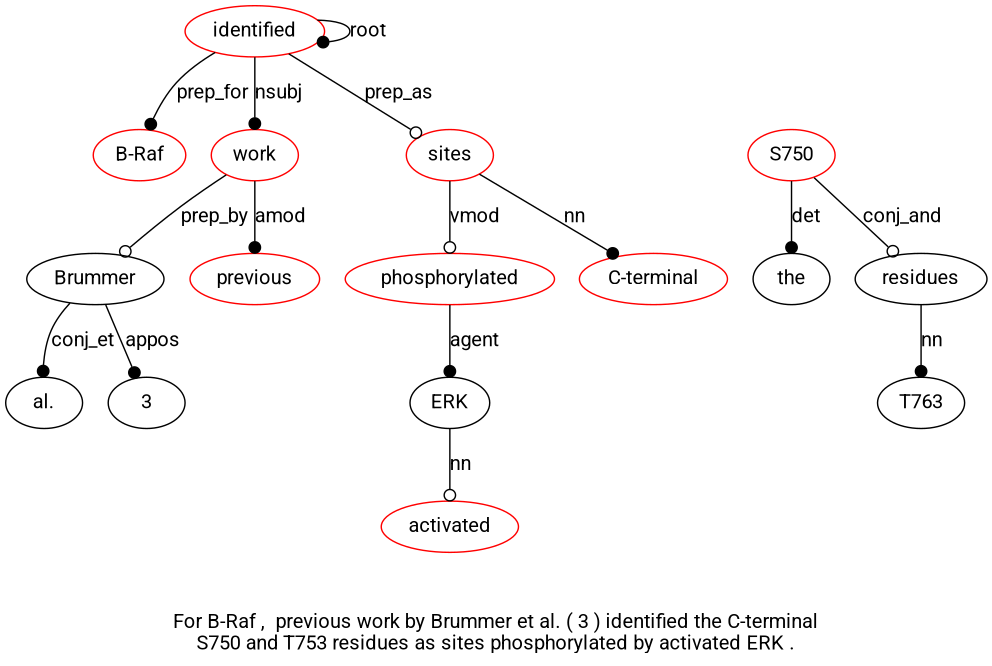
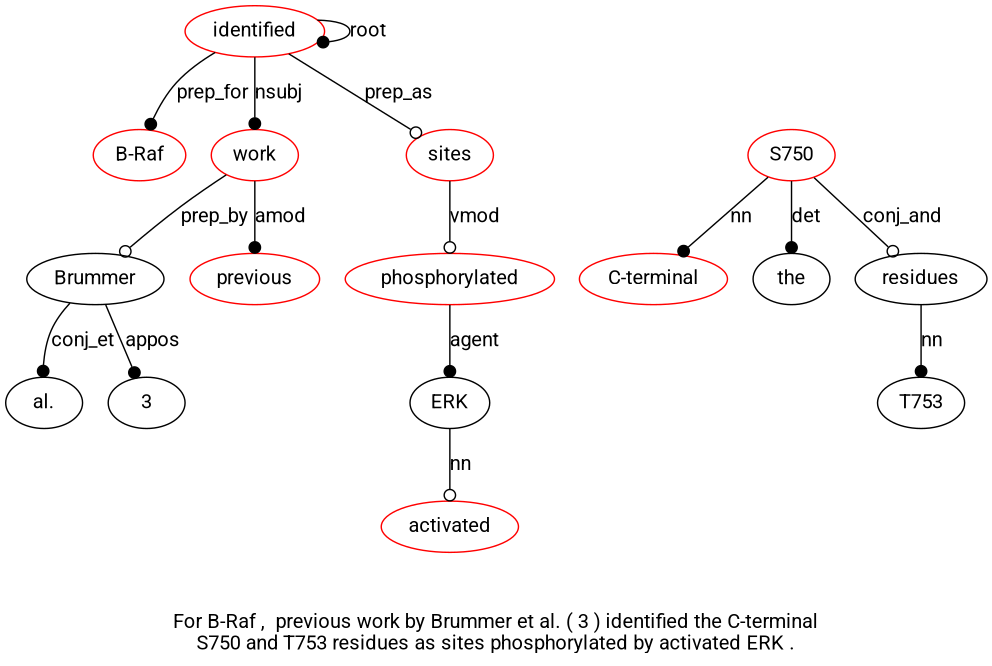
edge "sites" -> "C-terminal": now "S750" -> "C-terminal"
node "T763": label "T763" -> "T753"
